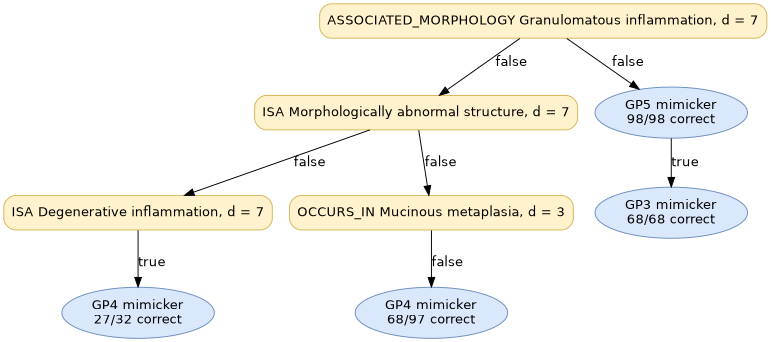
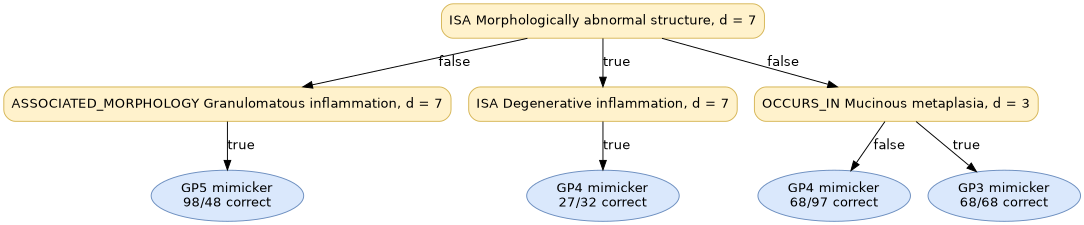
edge "ASSOCIATED_MORPHOLOGY Granulomatous inflammation, d = 7" -> "GP5 mimicker": label "false" -> "true"
edge "ASSOCIATED_MORPHOLOGY Granulomatous inflammation, d = 7" -> "ISA Morphologically abnormal structure, d = 7": reversed
node "GP5 mimicker": text "98/98 correct" -> "98/48 correct"
edge "GP5 mimicker" -> "GP3 mimicker": now "OCCURS_IN Mucinous metaplasia, d = 3" -> "GP3 mimicker"
edge "ISA Morphologically abnormal structure, d = 7" -> "ISA Degenerative inflammation, d = 7": label "false" -> "true"
